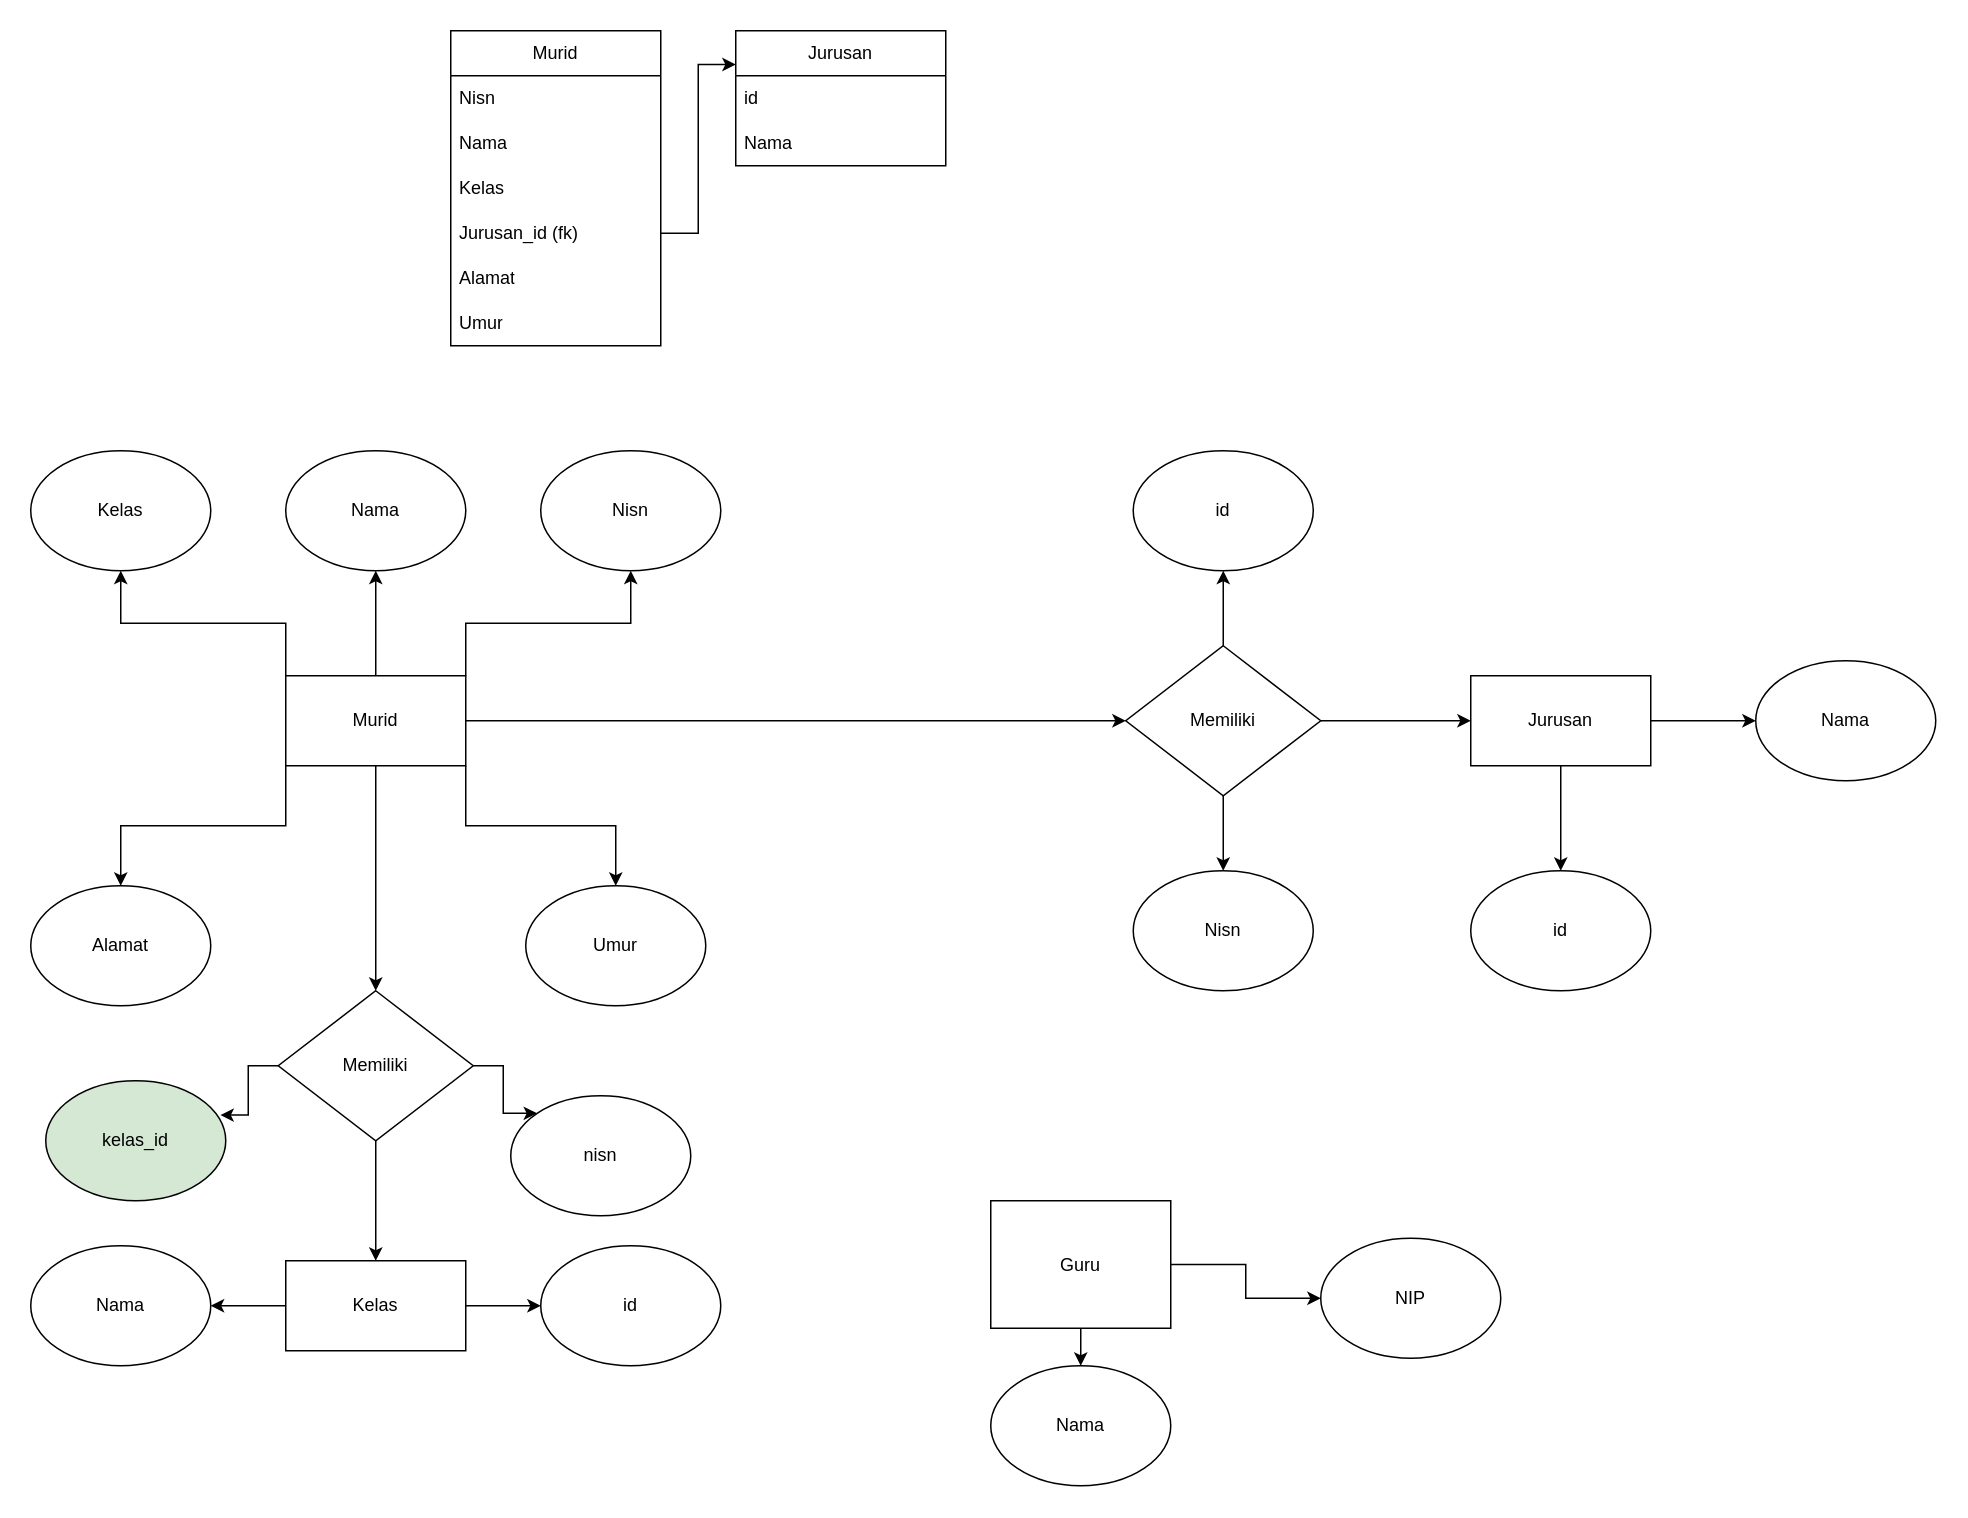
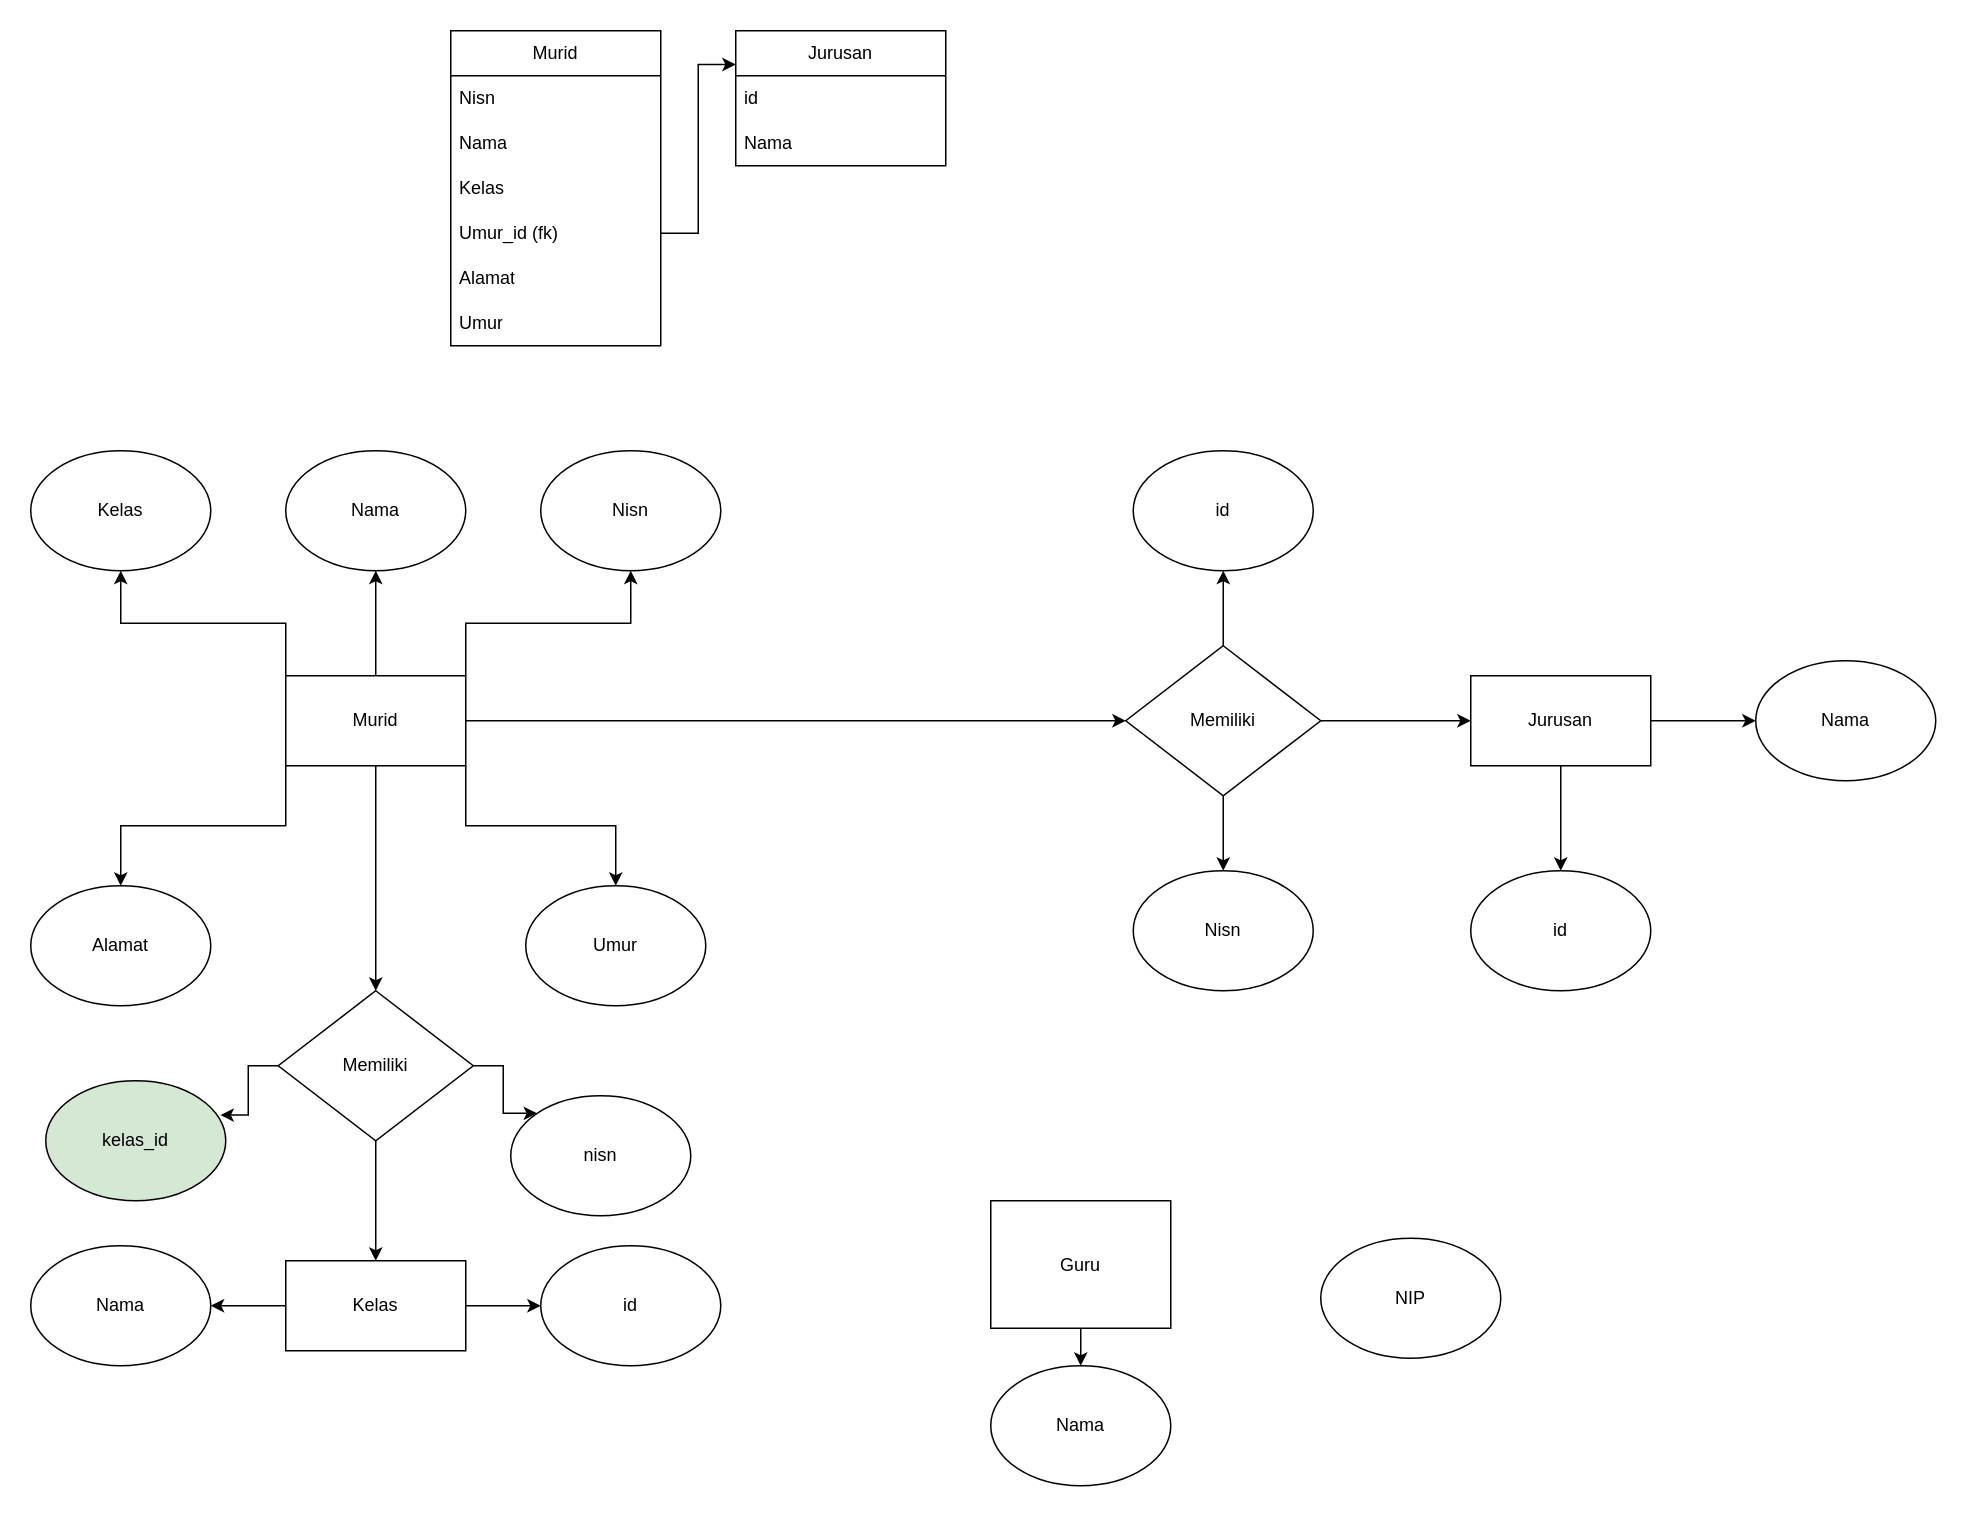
node "Jurusan_id (fk)": label "Jurusan_id (fk)" -> "Umur_id (fk)"
edge "Guru" -> "NIP": removed
